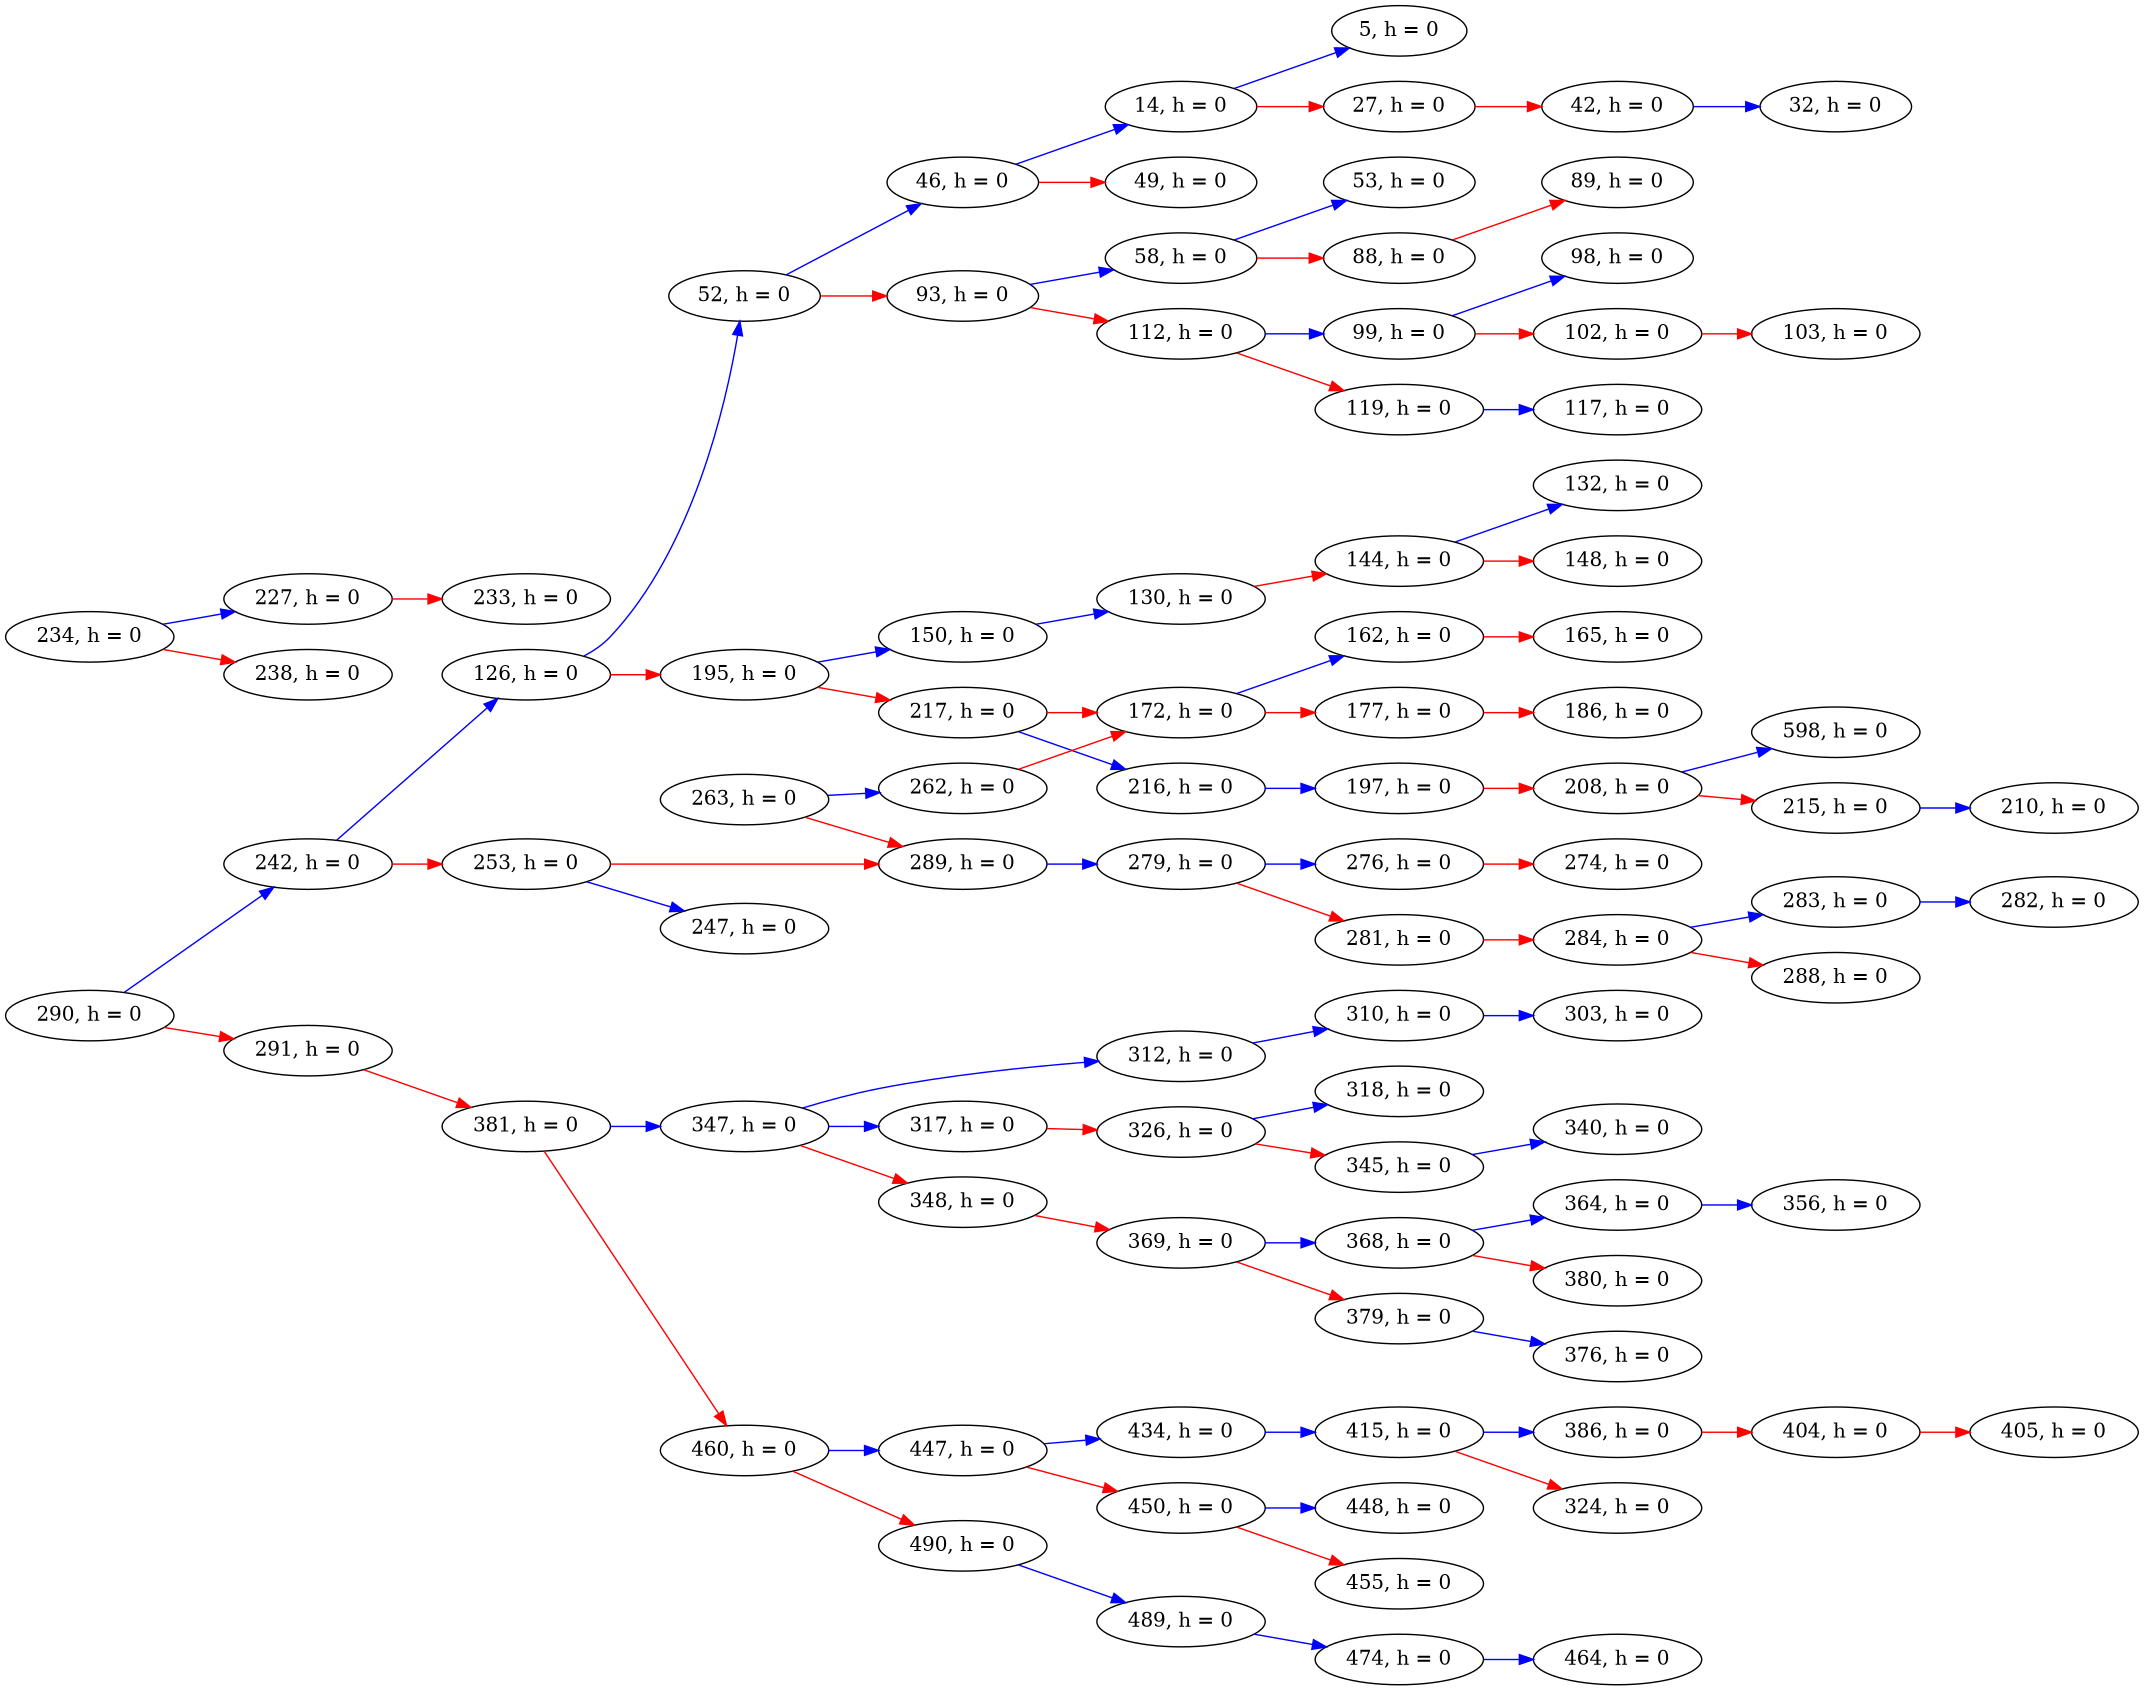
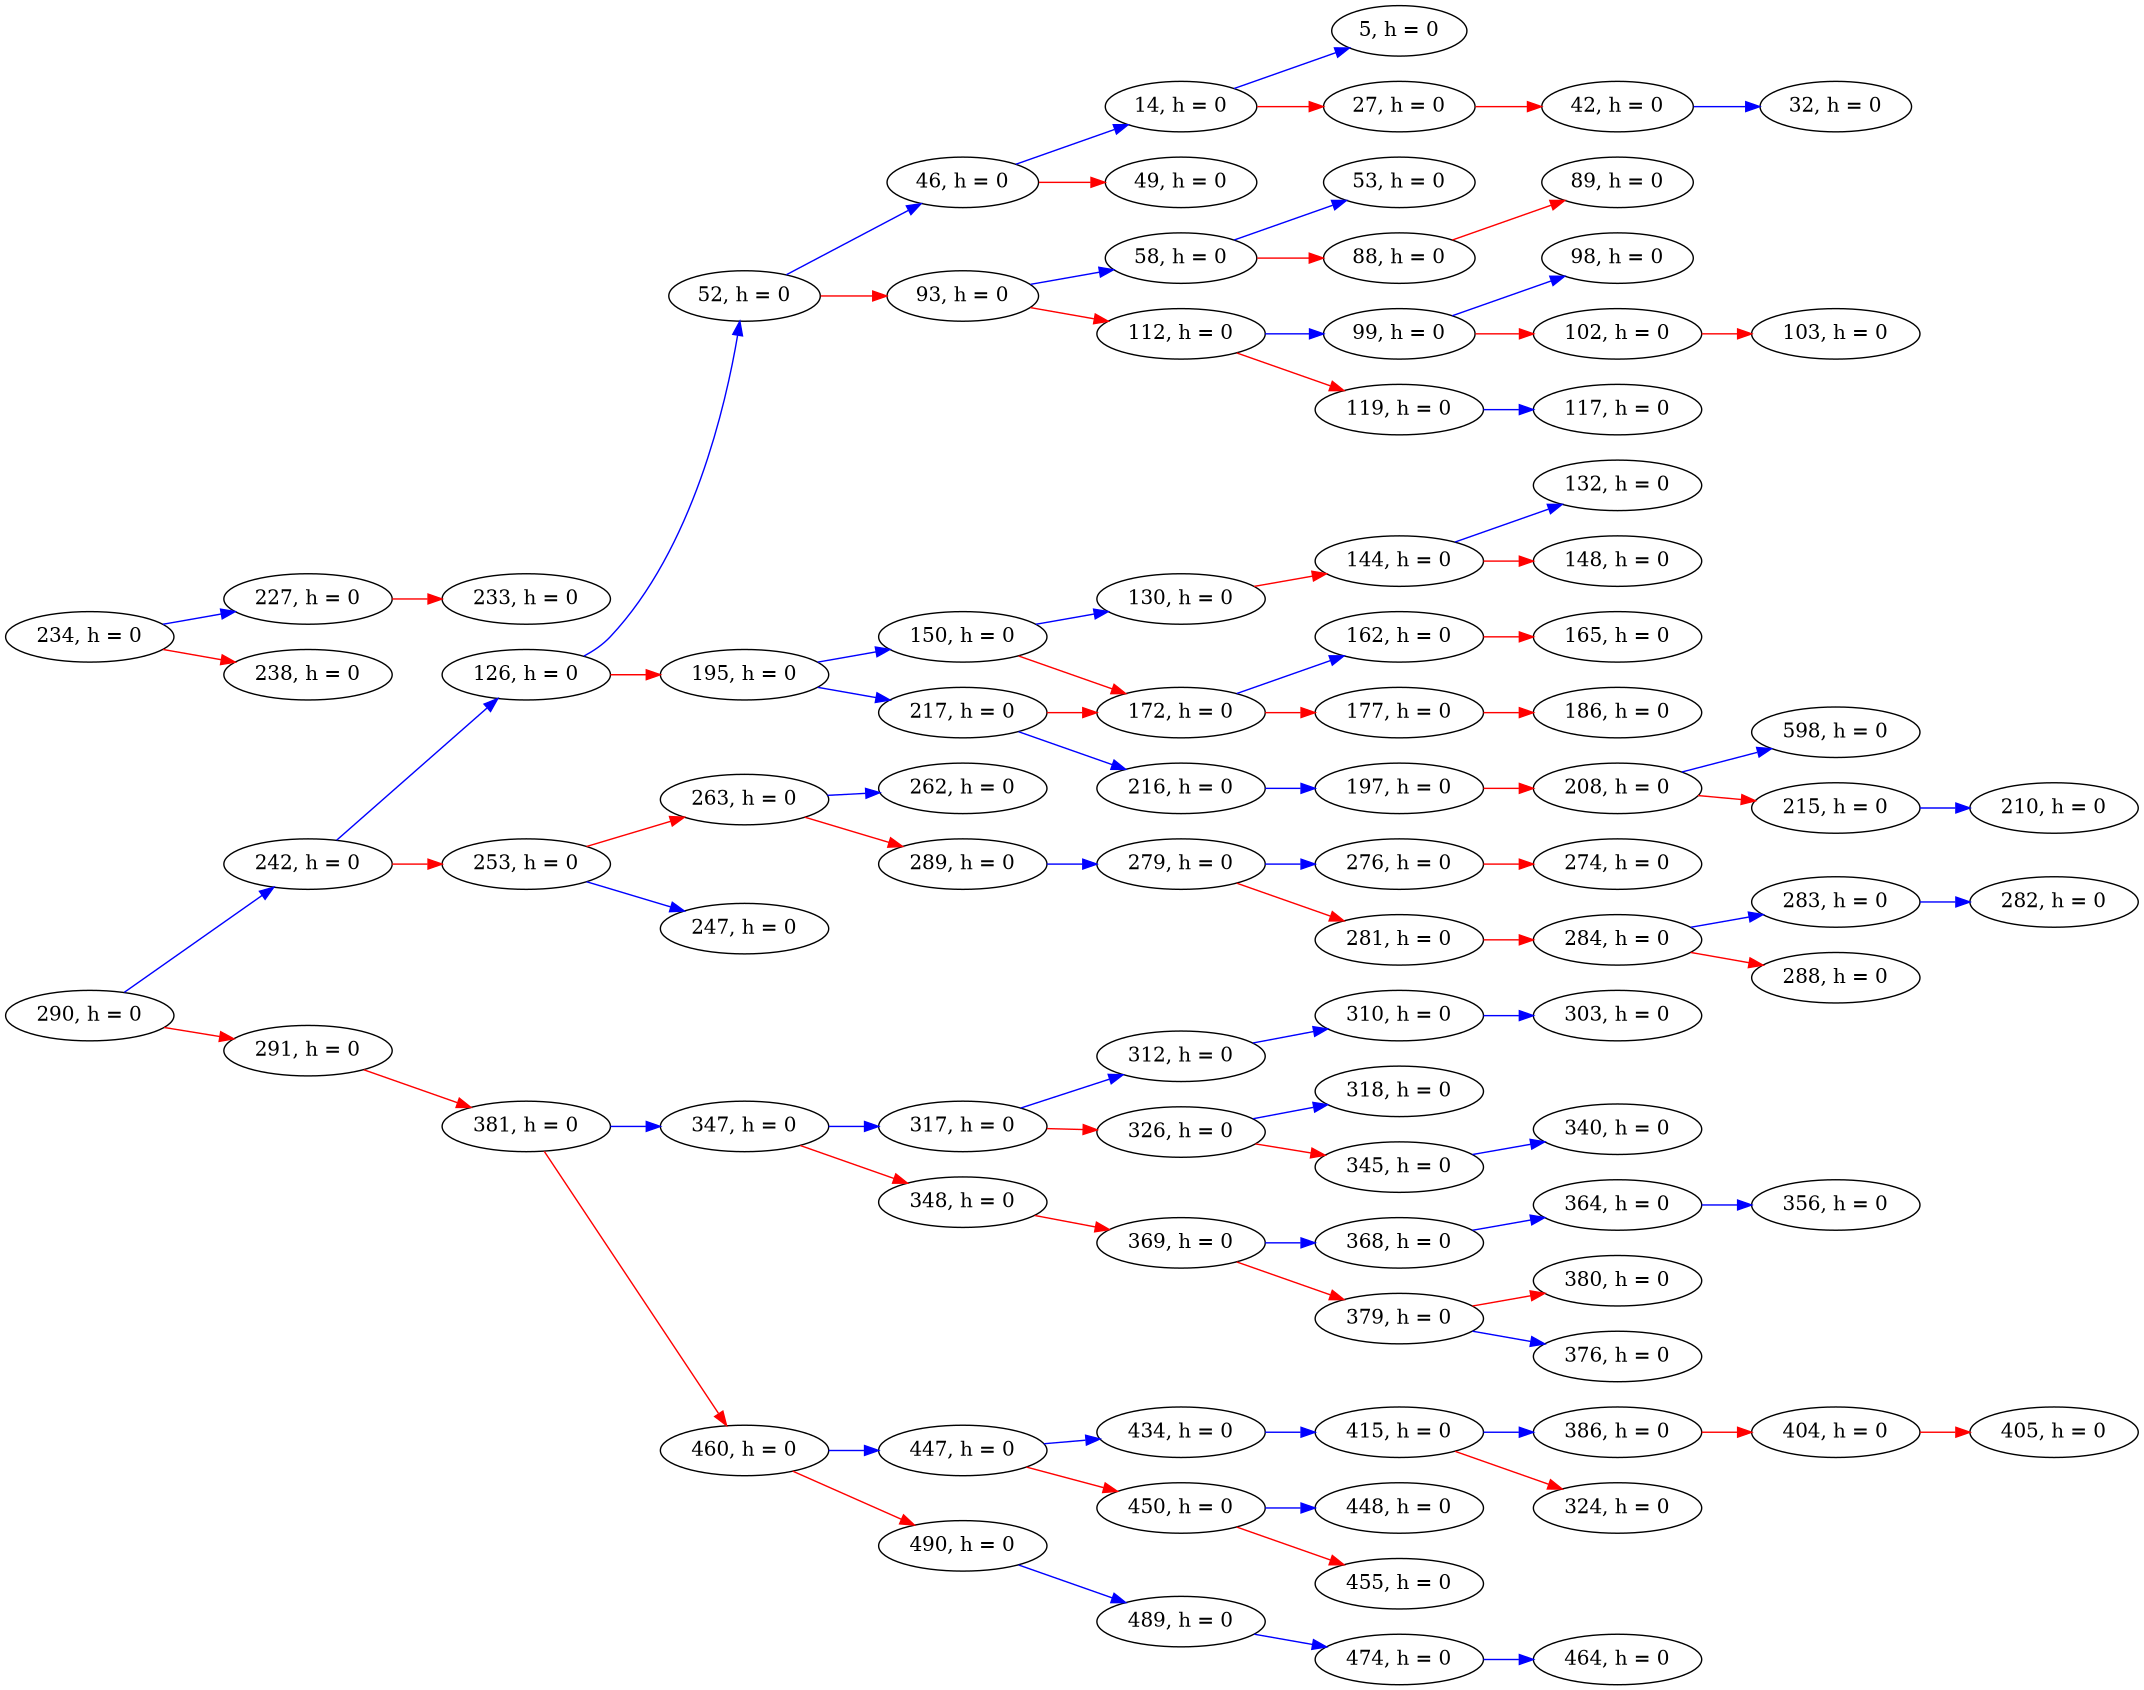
edge "195, h = 0" -> "217, h = 0": color red -> blue
edge "262, h = 0" -> "172, h = 0": now "150, h = 0" -> "172, h = 0"
edge "253, h = 0" -> "289, h = 0": now "253, h = 0" -> "263, h = 0"
edge "347, h = 0" -> "312, h = 0": now "317, h = 0" -> "312, h = 0"
edge "368, h = 0" -> "380, h = 0": now "379, h = 0" -> "380, h = 0"
